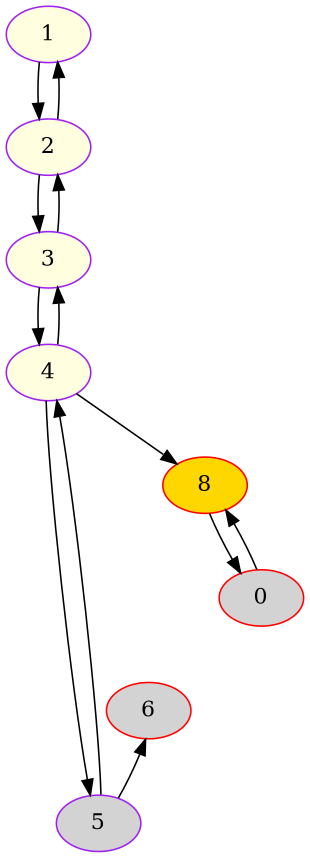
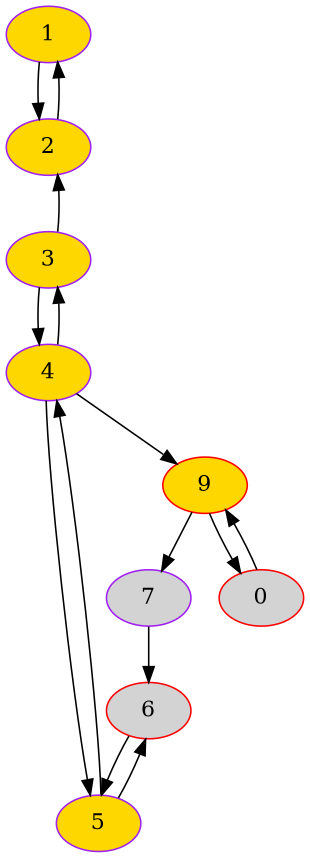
node "1": fillcolor lightyellow -> gold
node "2": fillcolor lightyellow -> gold
edge "2" -> "3": removed
node "3": fillcolor lightyellow -> gold
node "4": fillcolor lightyellow -> gold
node "8": label "8" -> "9"
node "7": added
edge "6" -> "5": added
node "5": fillcolor lightgrey -> gold
